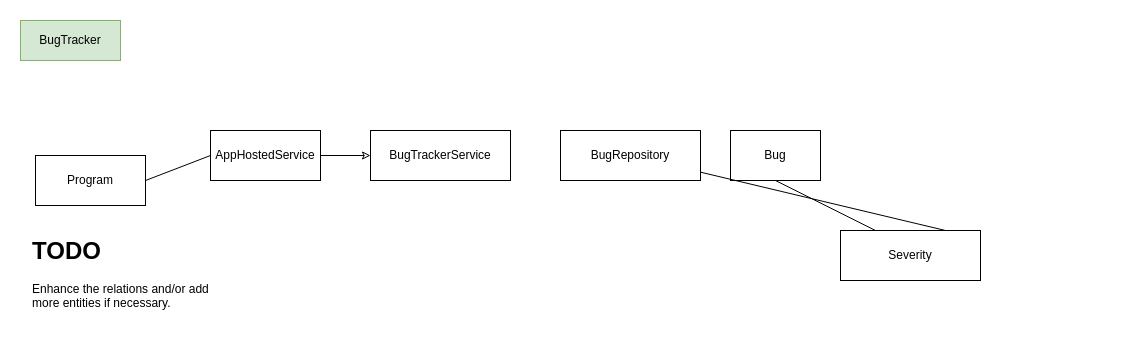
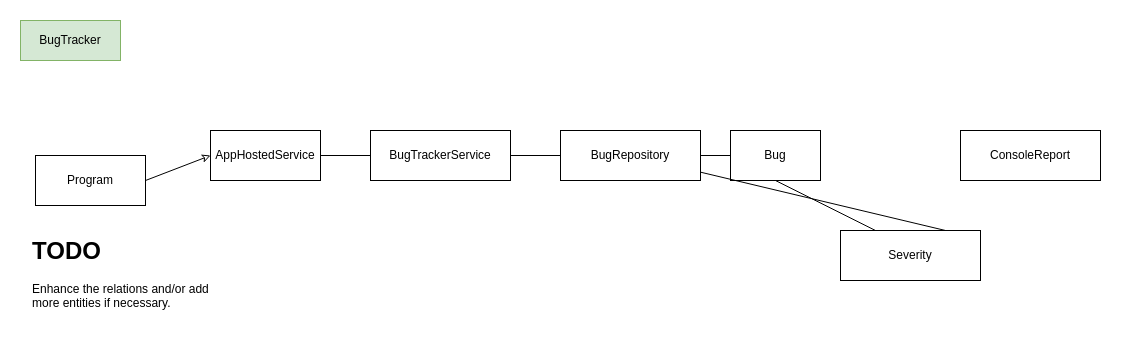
edge "AppHostedService" -> "BugTrackerService": arrowhead classic -> none
edge "BugTrackerService" -- "BugRepository": added
edge "BugRepository" -- "Bug": added
node "ConsoleReport": added
edge "AppHostedService" -- "Program": arrowhead none -> classic
